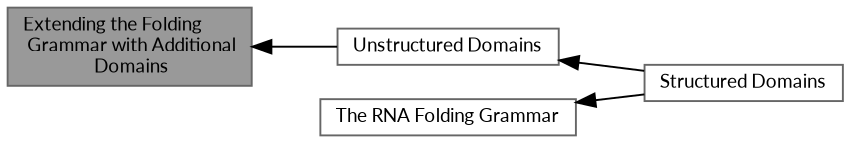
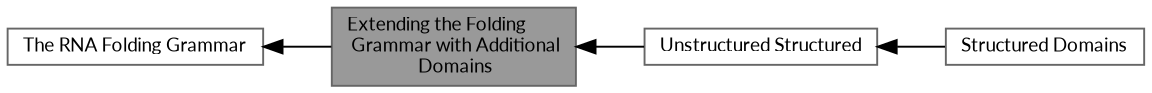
node "Unstructured Domains": label "Unstructured Domains" -> "Unstructured Structured"
edge "Structured Domains" -> "The RNA Folding Grammar": now "Extending the Folding Grammar with Additional Domains" -> "The RNA Folding Grammar"
